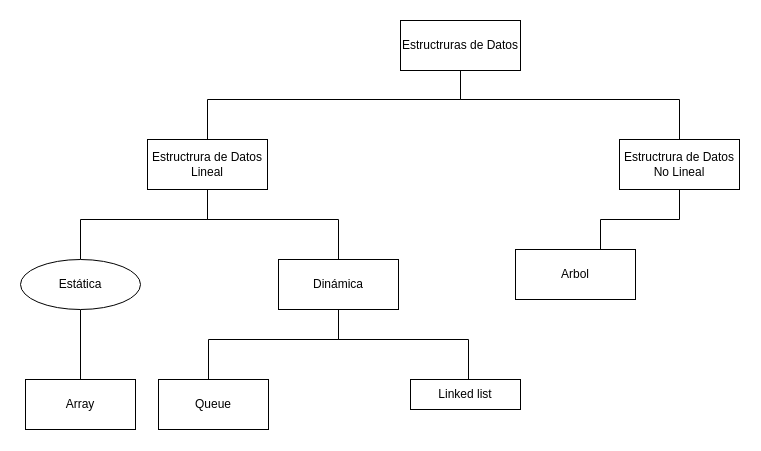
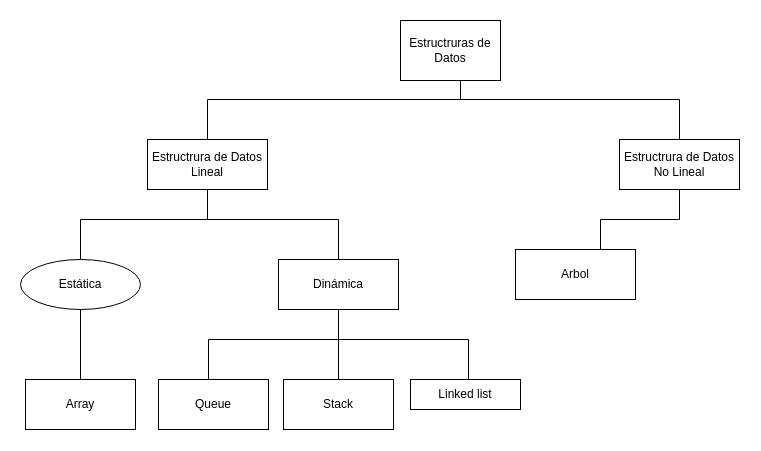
node "Estructruras de Datos": size 120x50 -> 100x60
edge "Dinámica" -- "Stack": added
node "Stack": added
